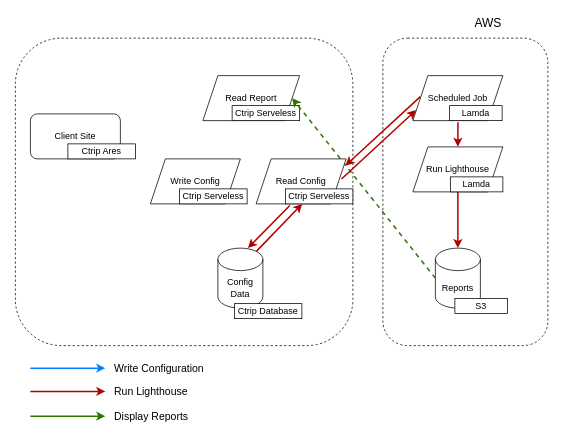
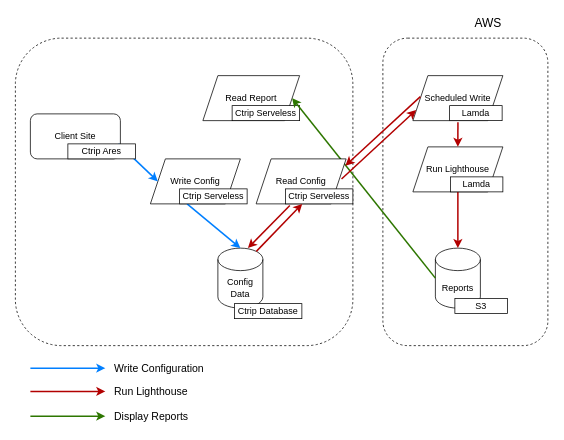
node "Scheduled Job": label "Scheduled Job" -> "Scheduled Write"
edge "Ctrip Ares" -> "Write Config": added
edge "Reports" -> "Read Report": style dashed -> solid
edge "Write Config" -> "Config Data": added
